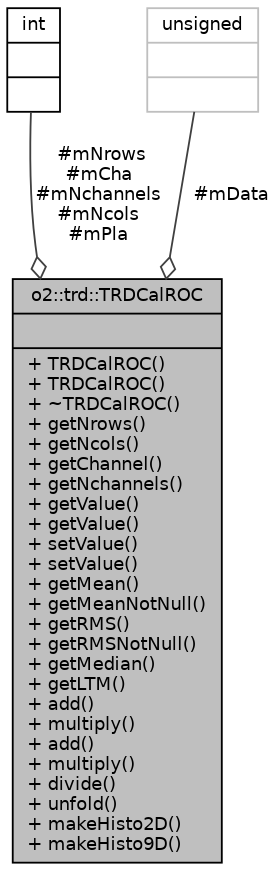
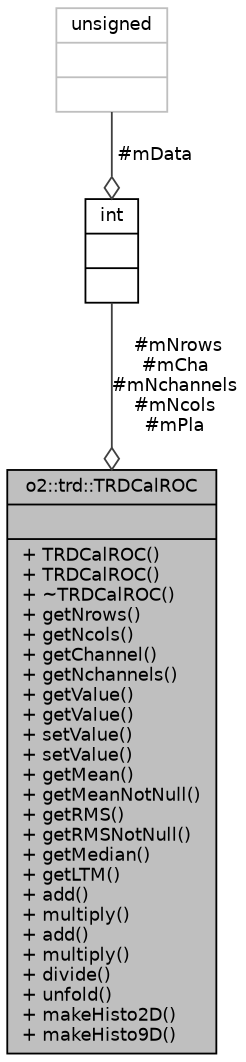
edge "unsigned" -> "o2::trd::TRDCalROC": now "unsigned" -> "int"
